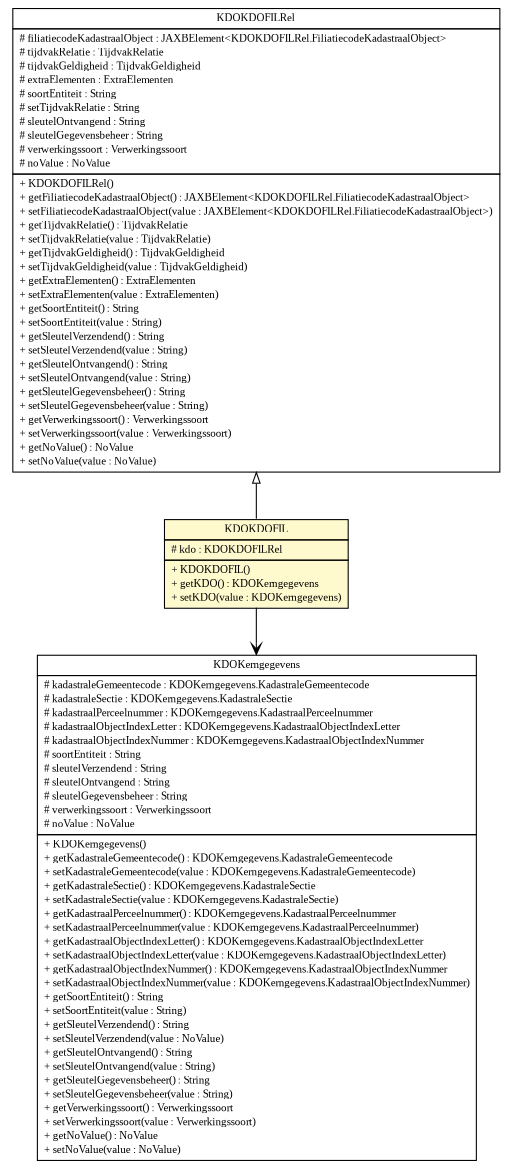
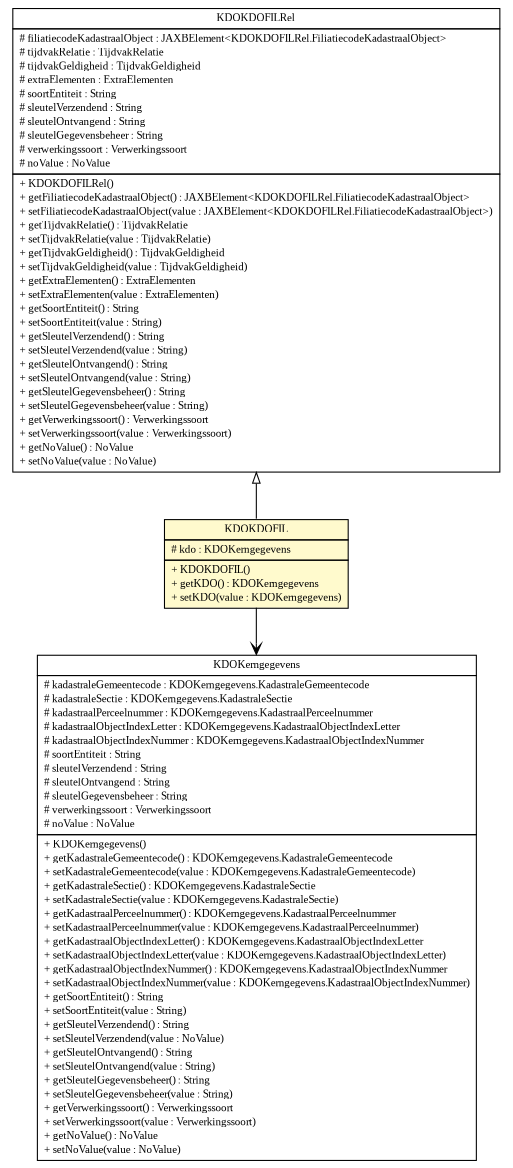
node "KDOKDOFILRel": text "# setTijdvakRelatie : String" -> "# sleutelVerzendend : String"
node "KDOKDOFIL": text "# kdo : KDOKDOFILRel" -> "# kdo : KDOKerngegevens"
